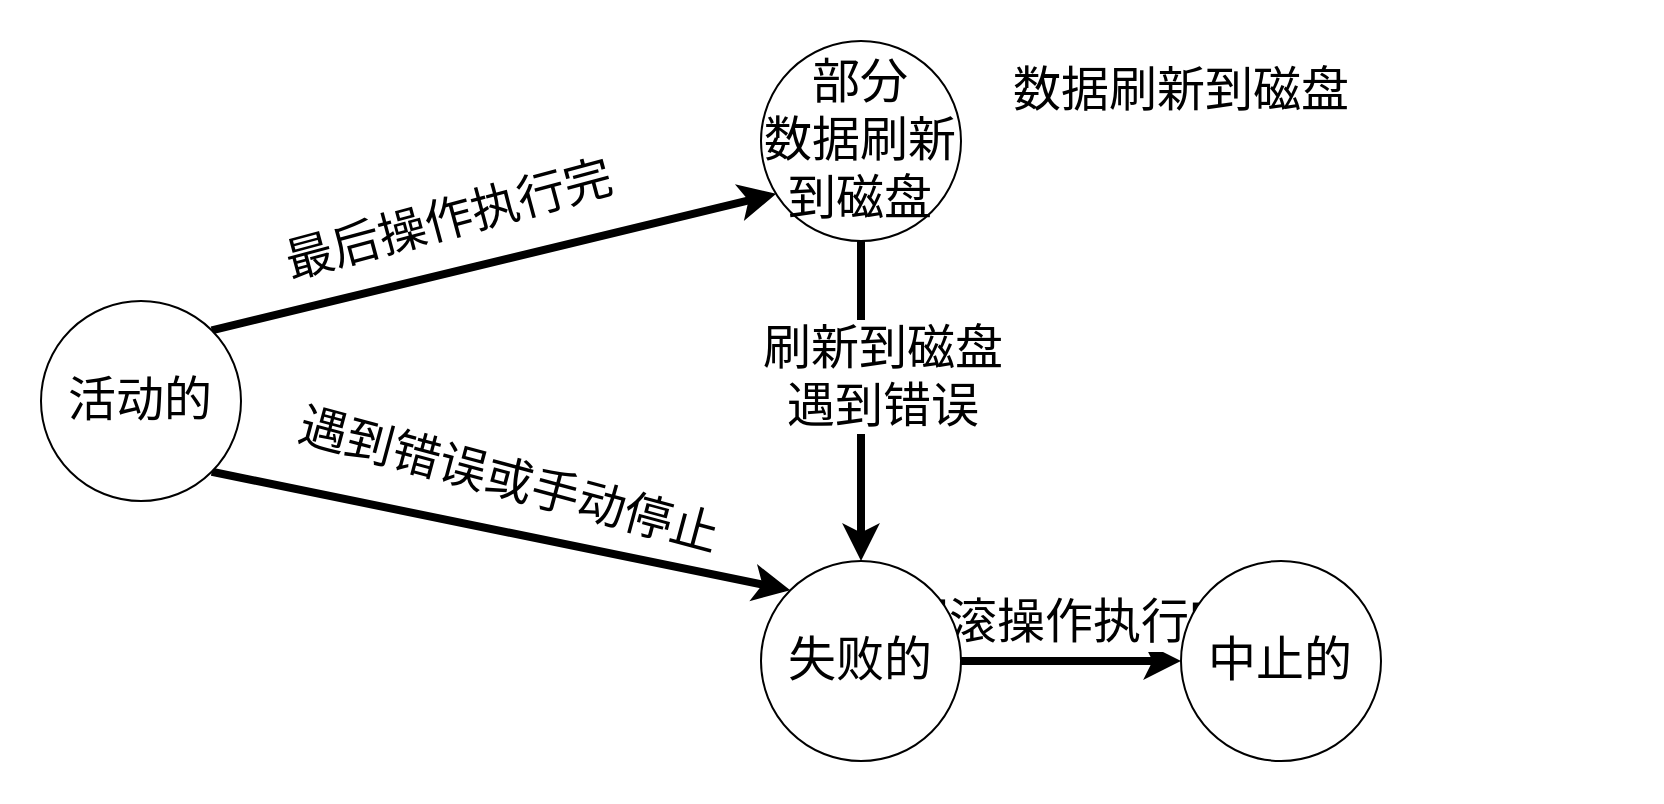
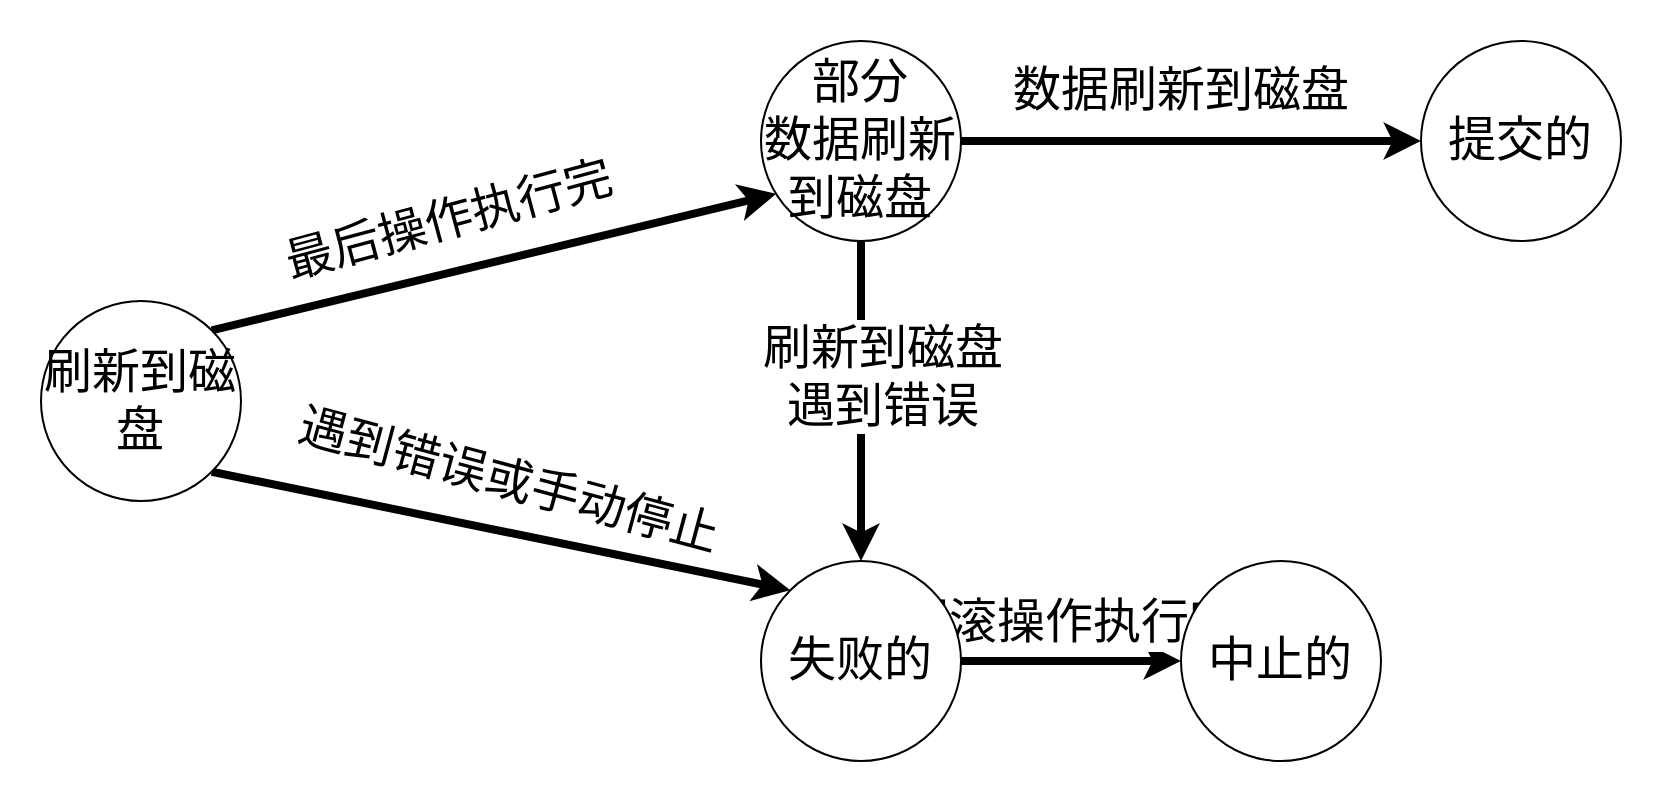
edge "部分 数据刷新到磁盘" -> "提交的": added
node "提交的": added
node "活动的": label "活动的" -> "刷新到磁盘"
